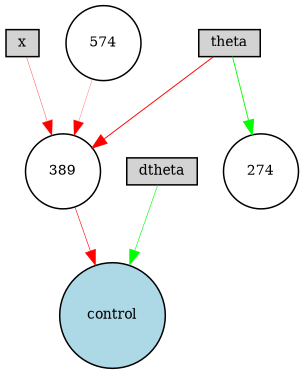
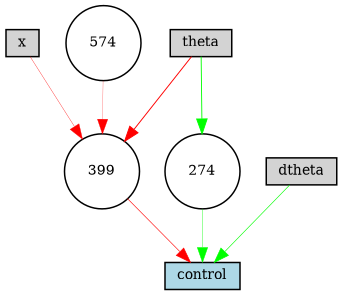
node "389": label "389" -> "399"
edge "274" -> "control": added
node "control": shape circle -> box
